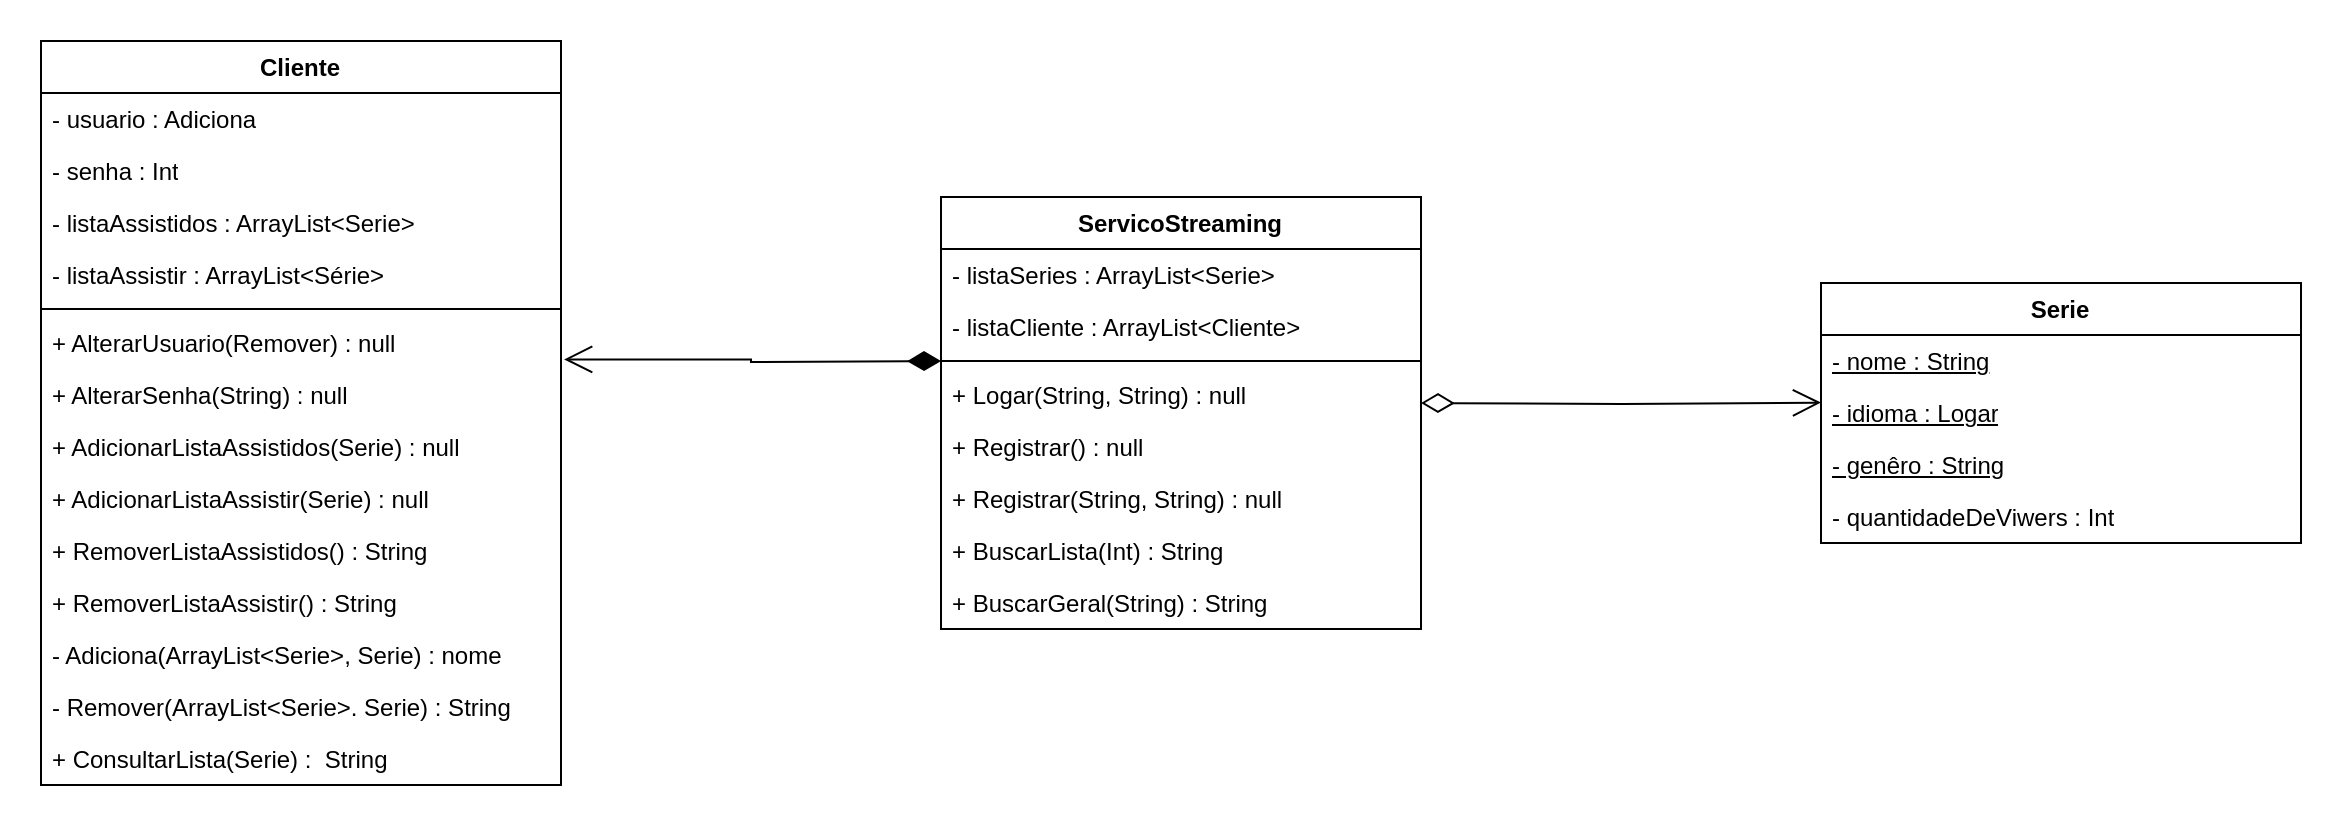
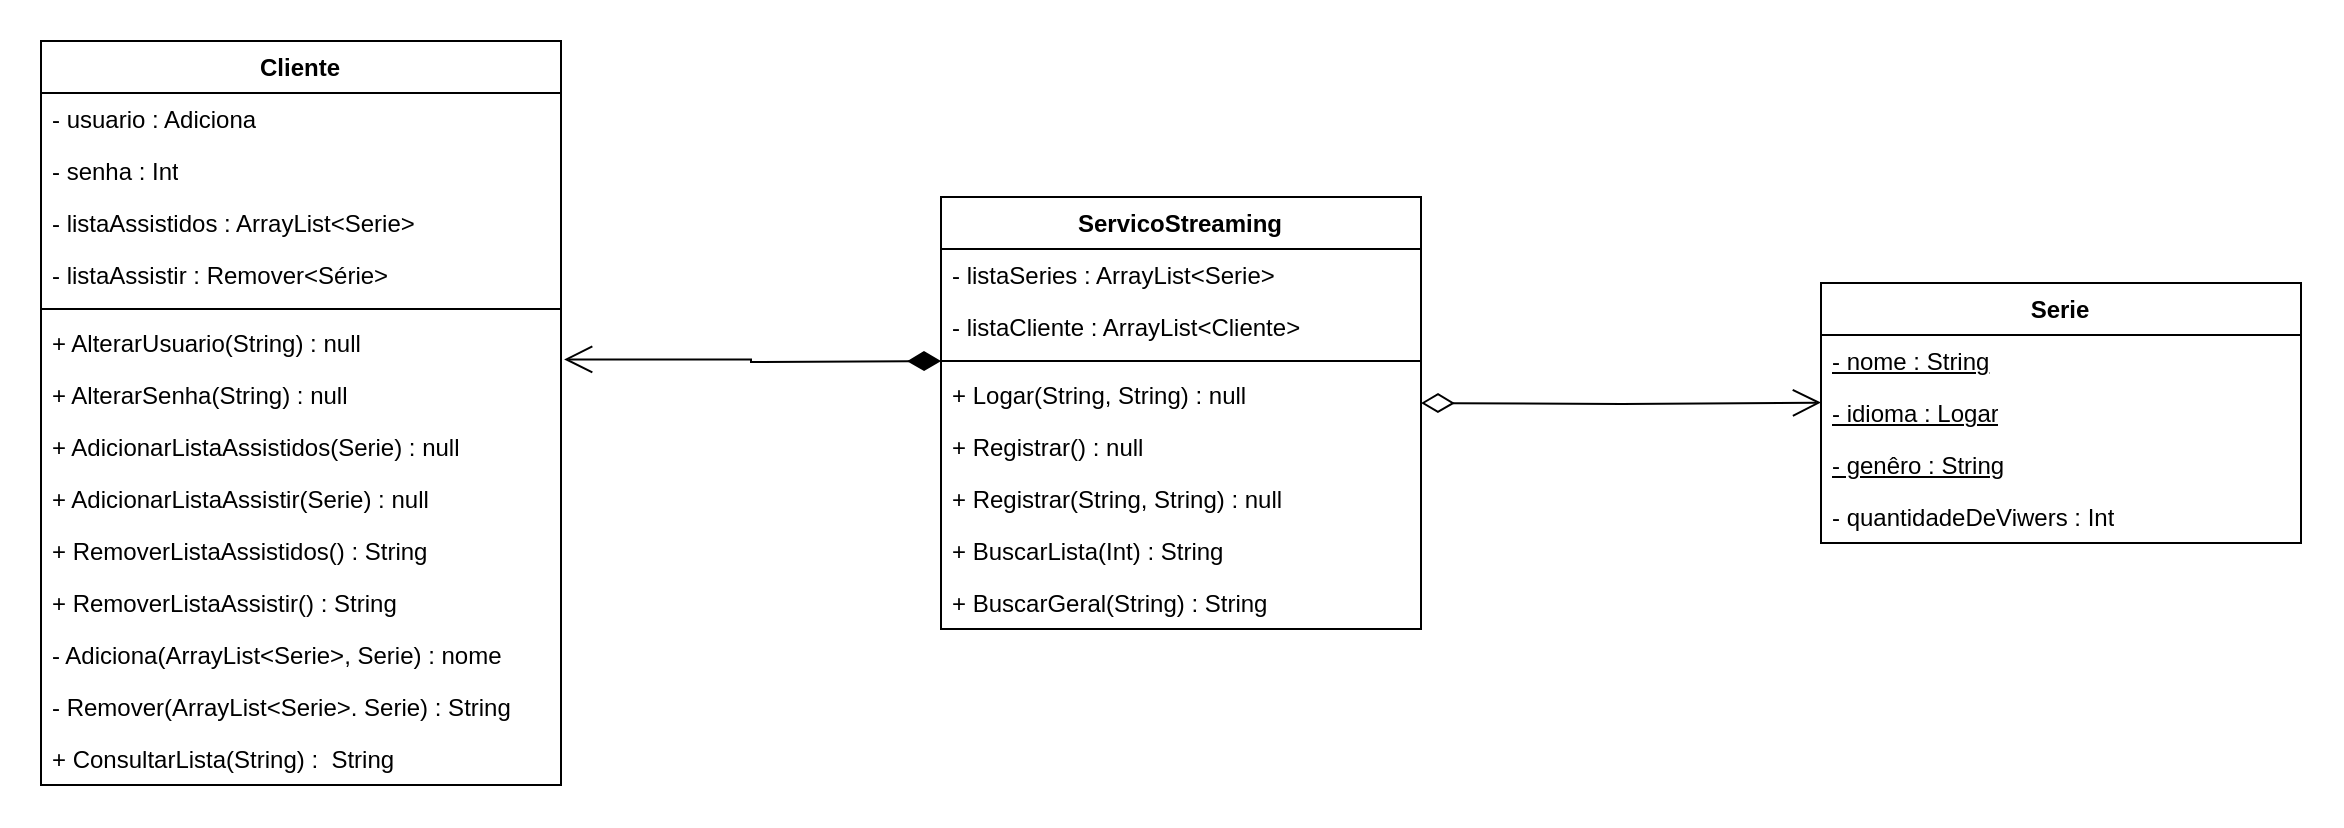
node "- listaAssistir : ArrayList<Série>": label "- listaAssistir : ArrayList<Série>" -> "- listaAssistir : Remover<Série>"
node "+ AlterarUsuario(Remover) : null": label "+ AlterarUsuario(Remover) : null" -> "+ AlterarUsuario(String) : null"
node "+ ConsultarLista(Serie) : String": label "+ ConsultarLista(Serie) : String" -> "+ ConsultarLista(String) : String"
